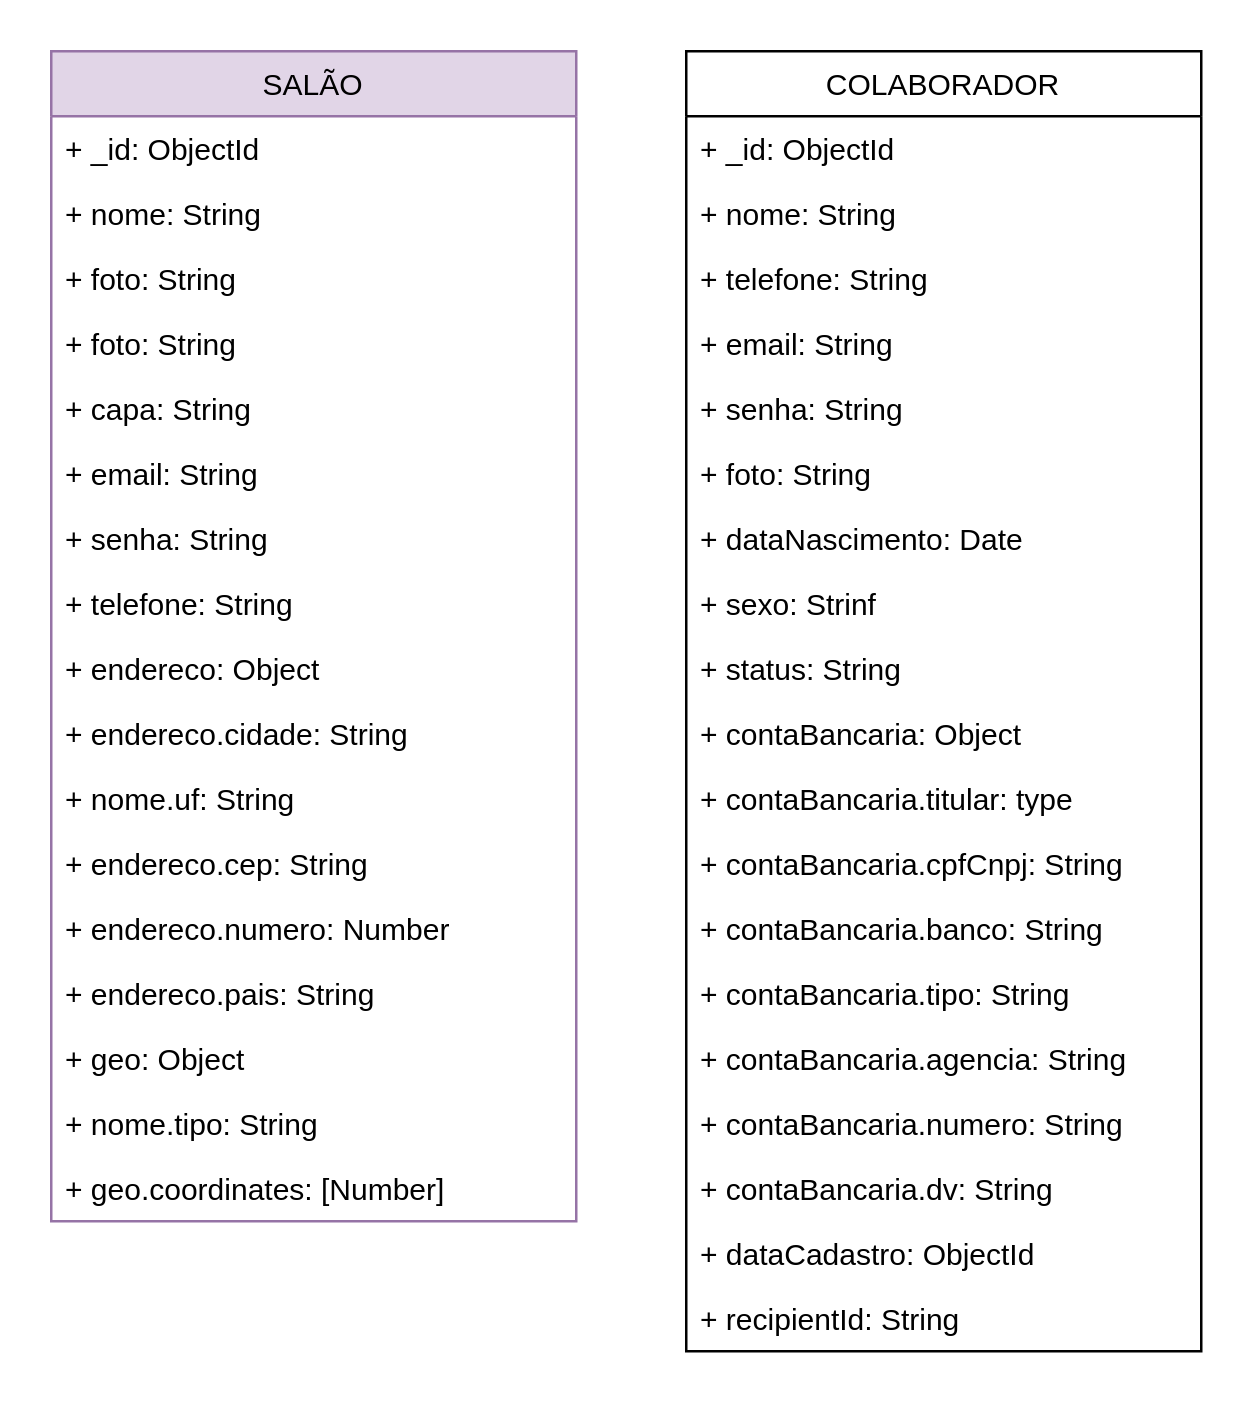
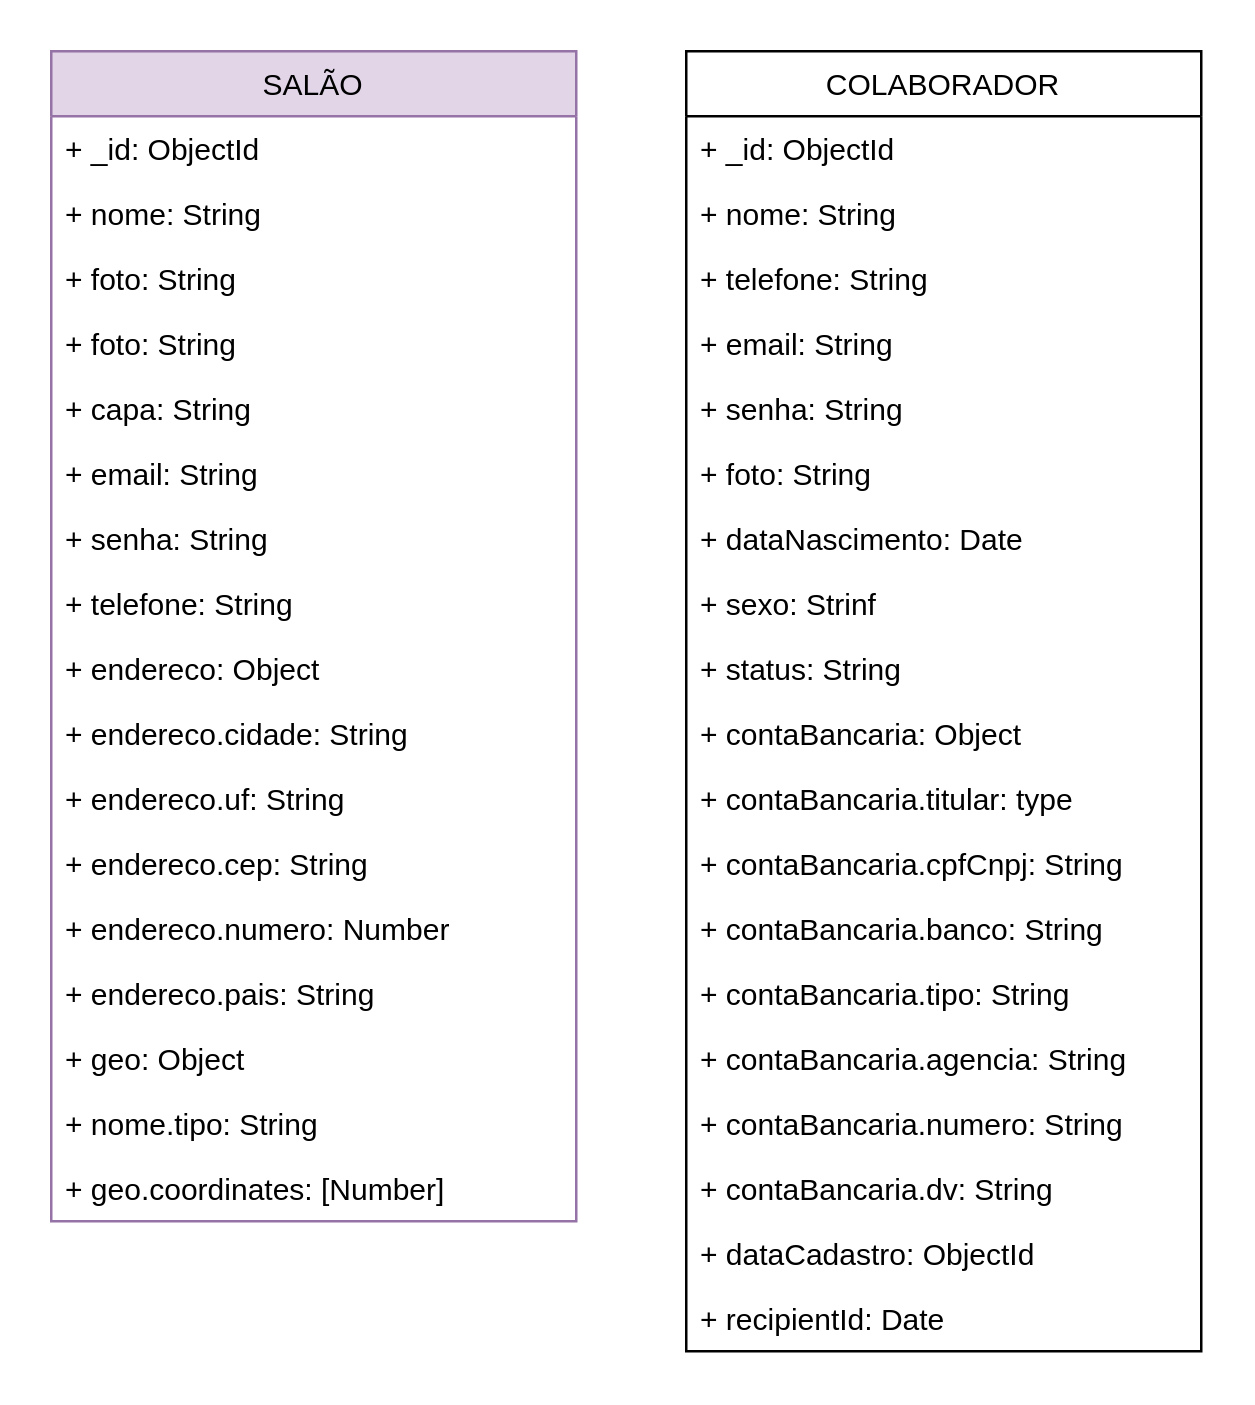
node "+ nome.uf: String": label "+ nome.uf: String" -> "+ endereco.uf: String"
node "+ recipientId: String": label "+ recipientId: String" -> "+ recipientId: Date"
